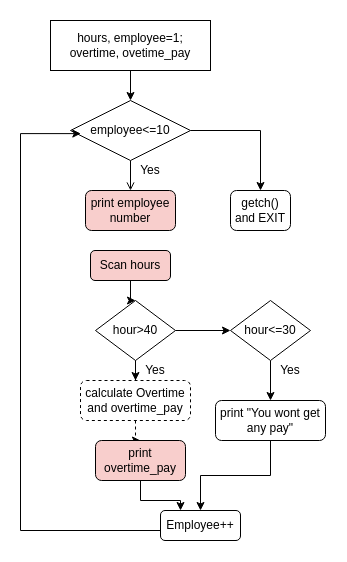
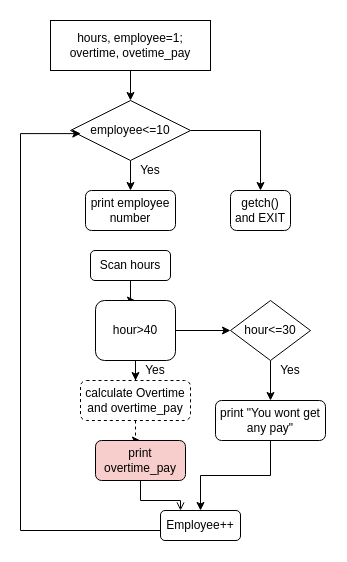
edge "employee<=10" -> "print employee number": arrowhead open -> classic
node "print employee number": fillcolor #f8cecc -> #ffffff
node "Scan hours": fillcolor #f8cecc -> #ffffff
node "hour>40": shape diamond -> rounded rectangle
edge "print overtime_pay" -> "Employee++": arrowhead classic -> open
